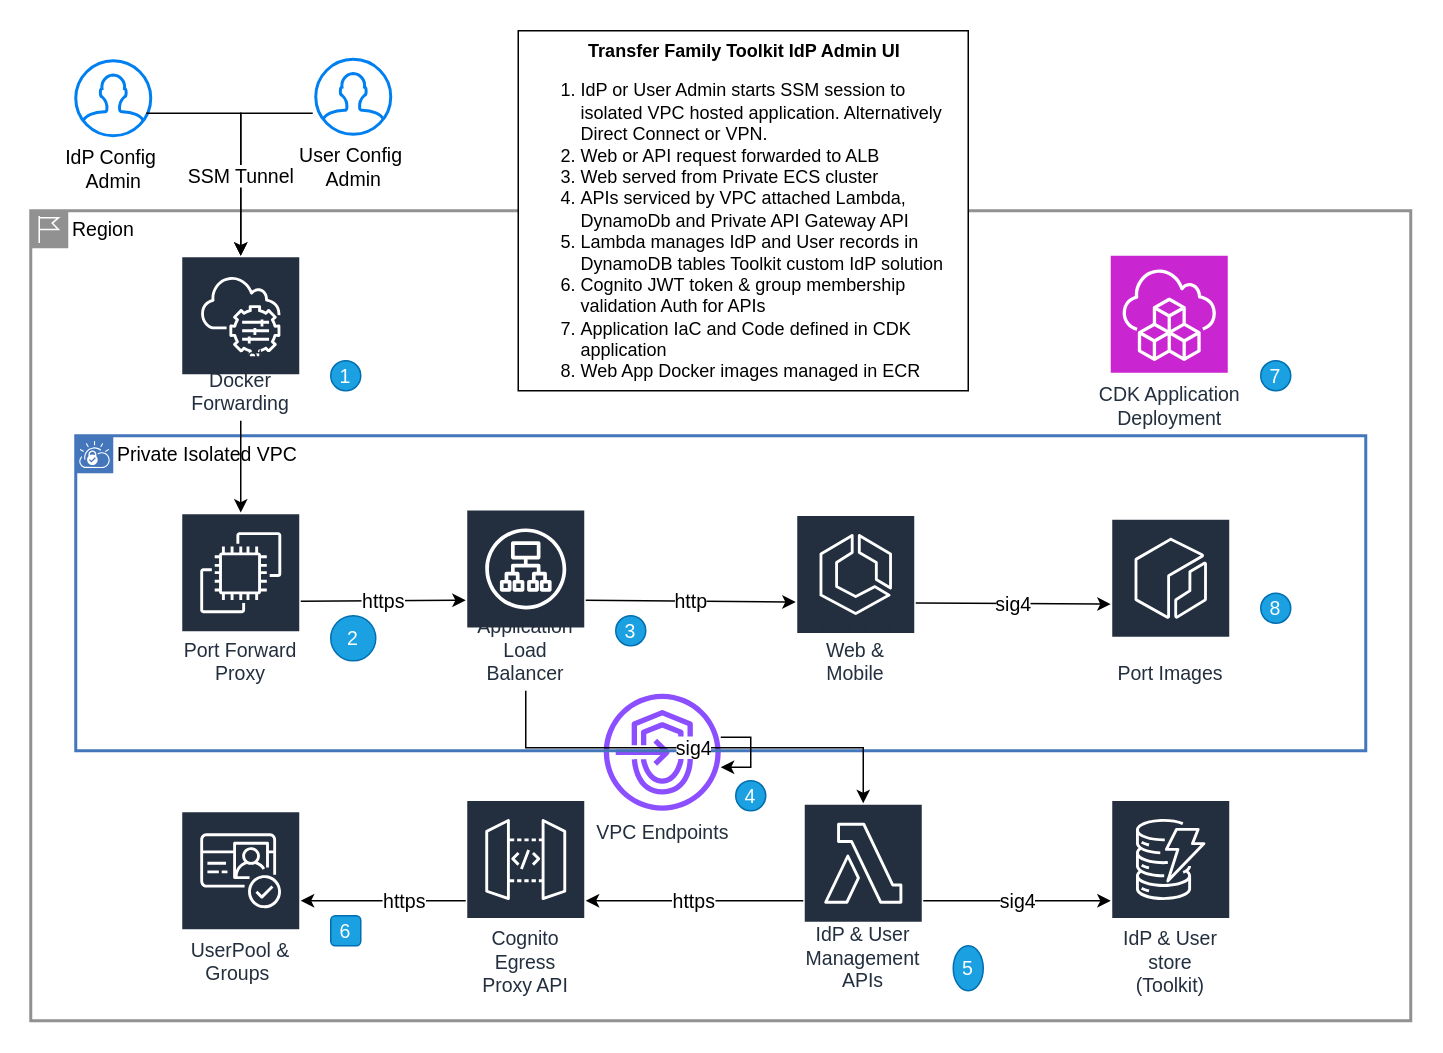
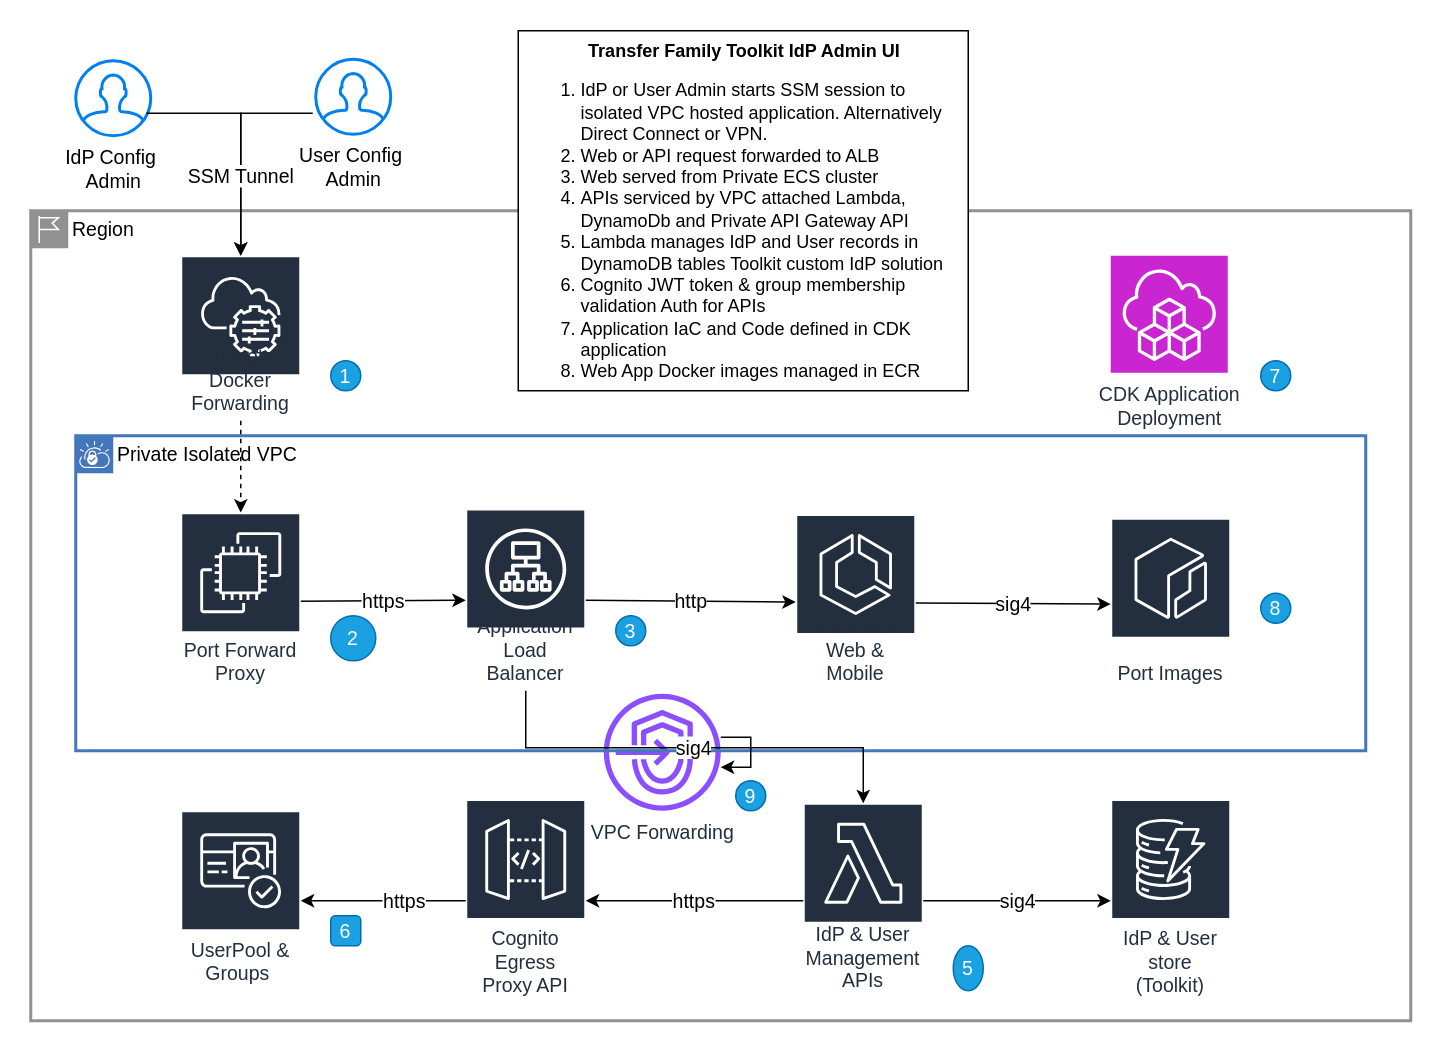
edge "Remote Docker Forwarding" -> "Port Forward Proxy": style solid -> dashed
node "4": label "4" -> "9"
node "VPC Endpoints": label "VPC Endpoints" -> "VPC Forwarding"
